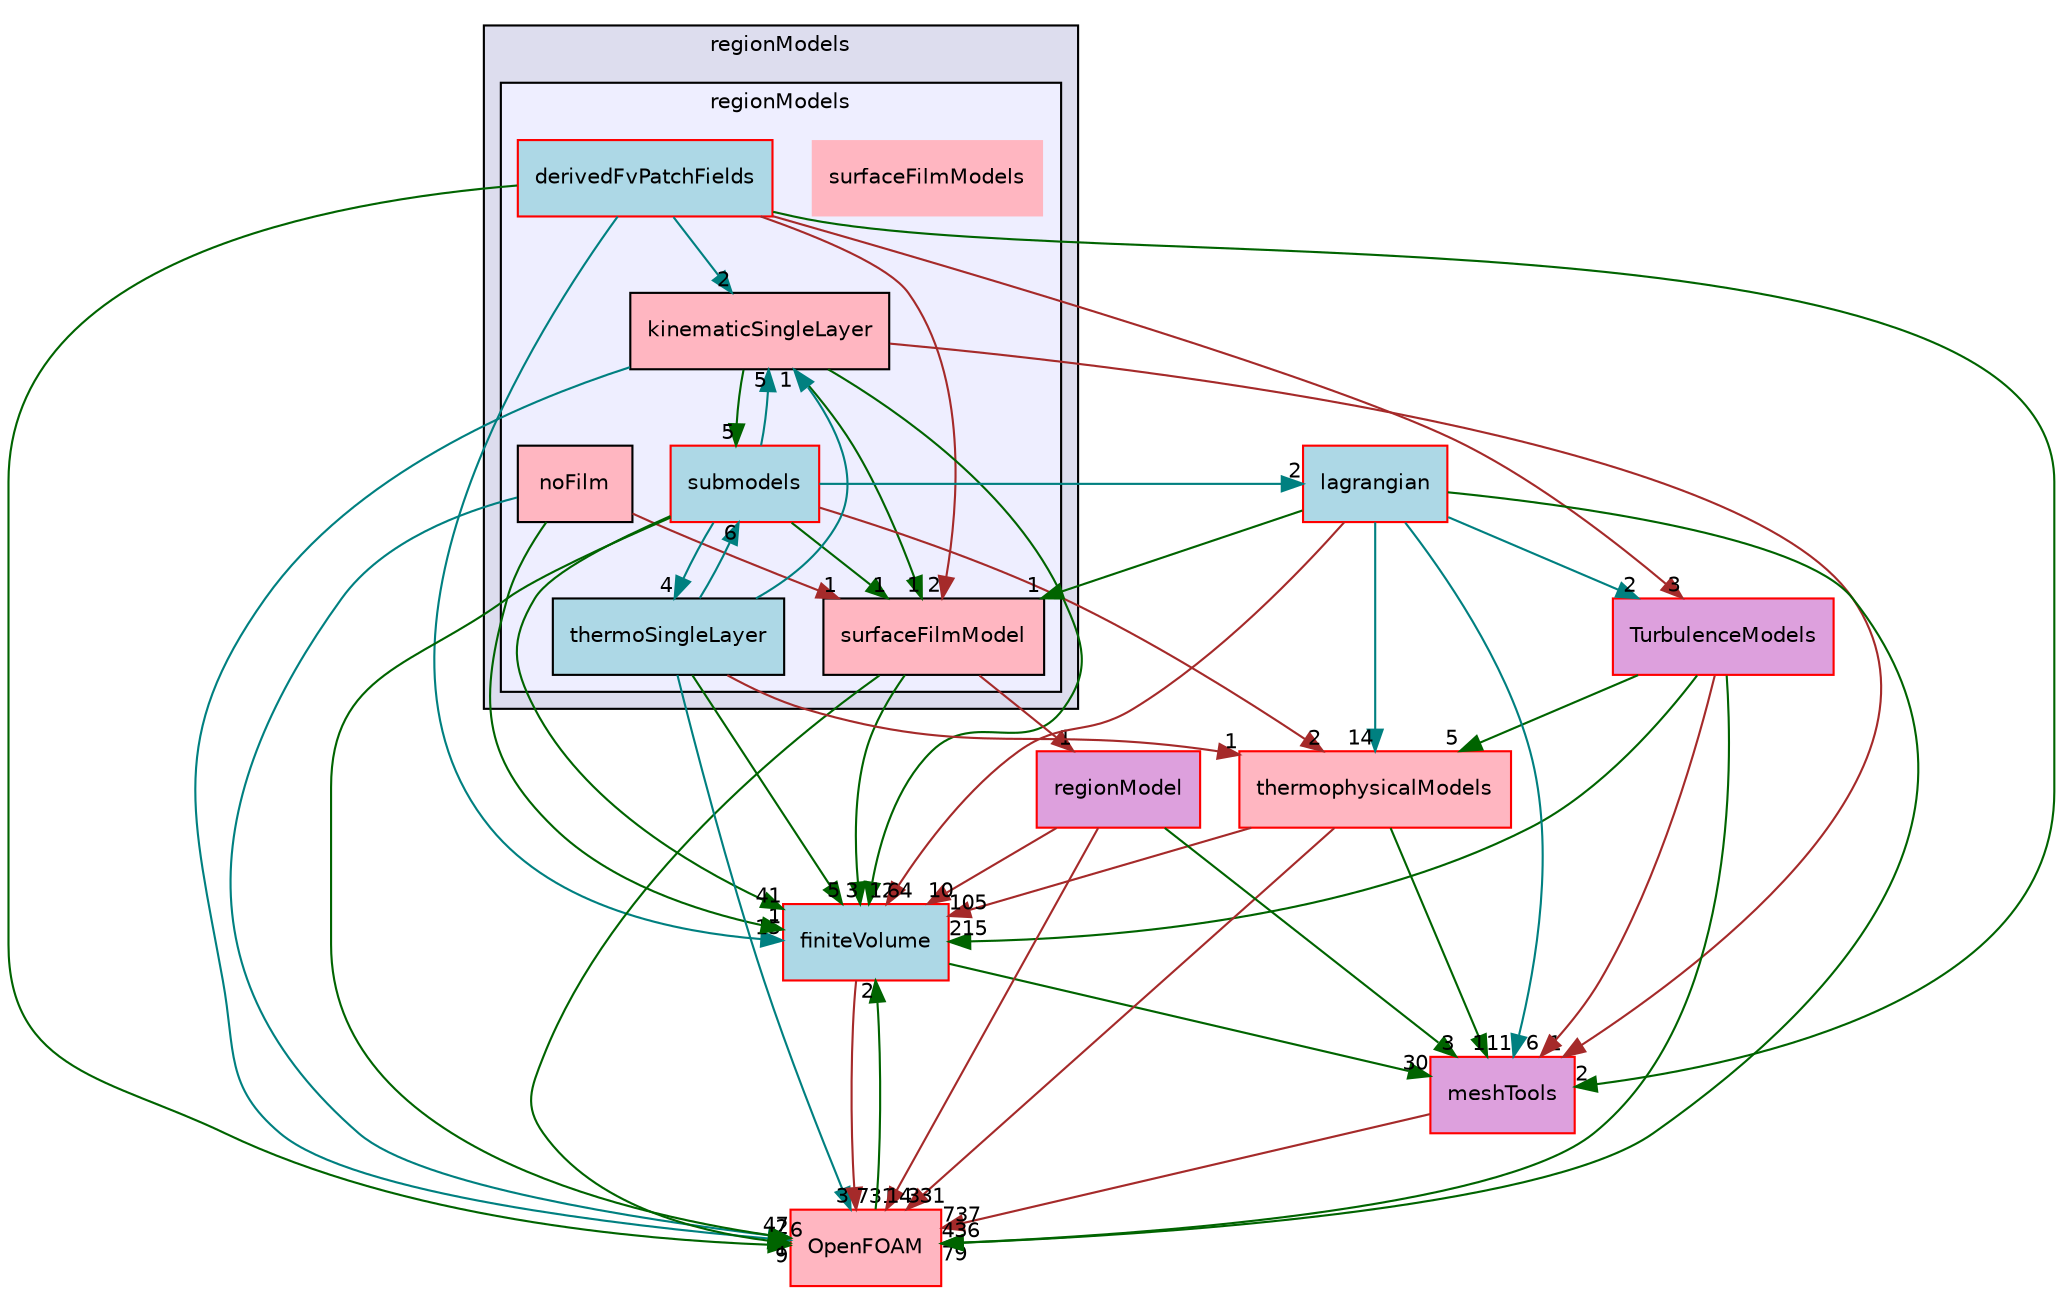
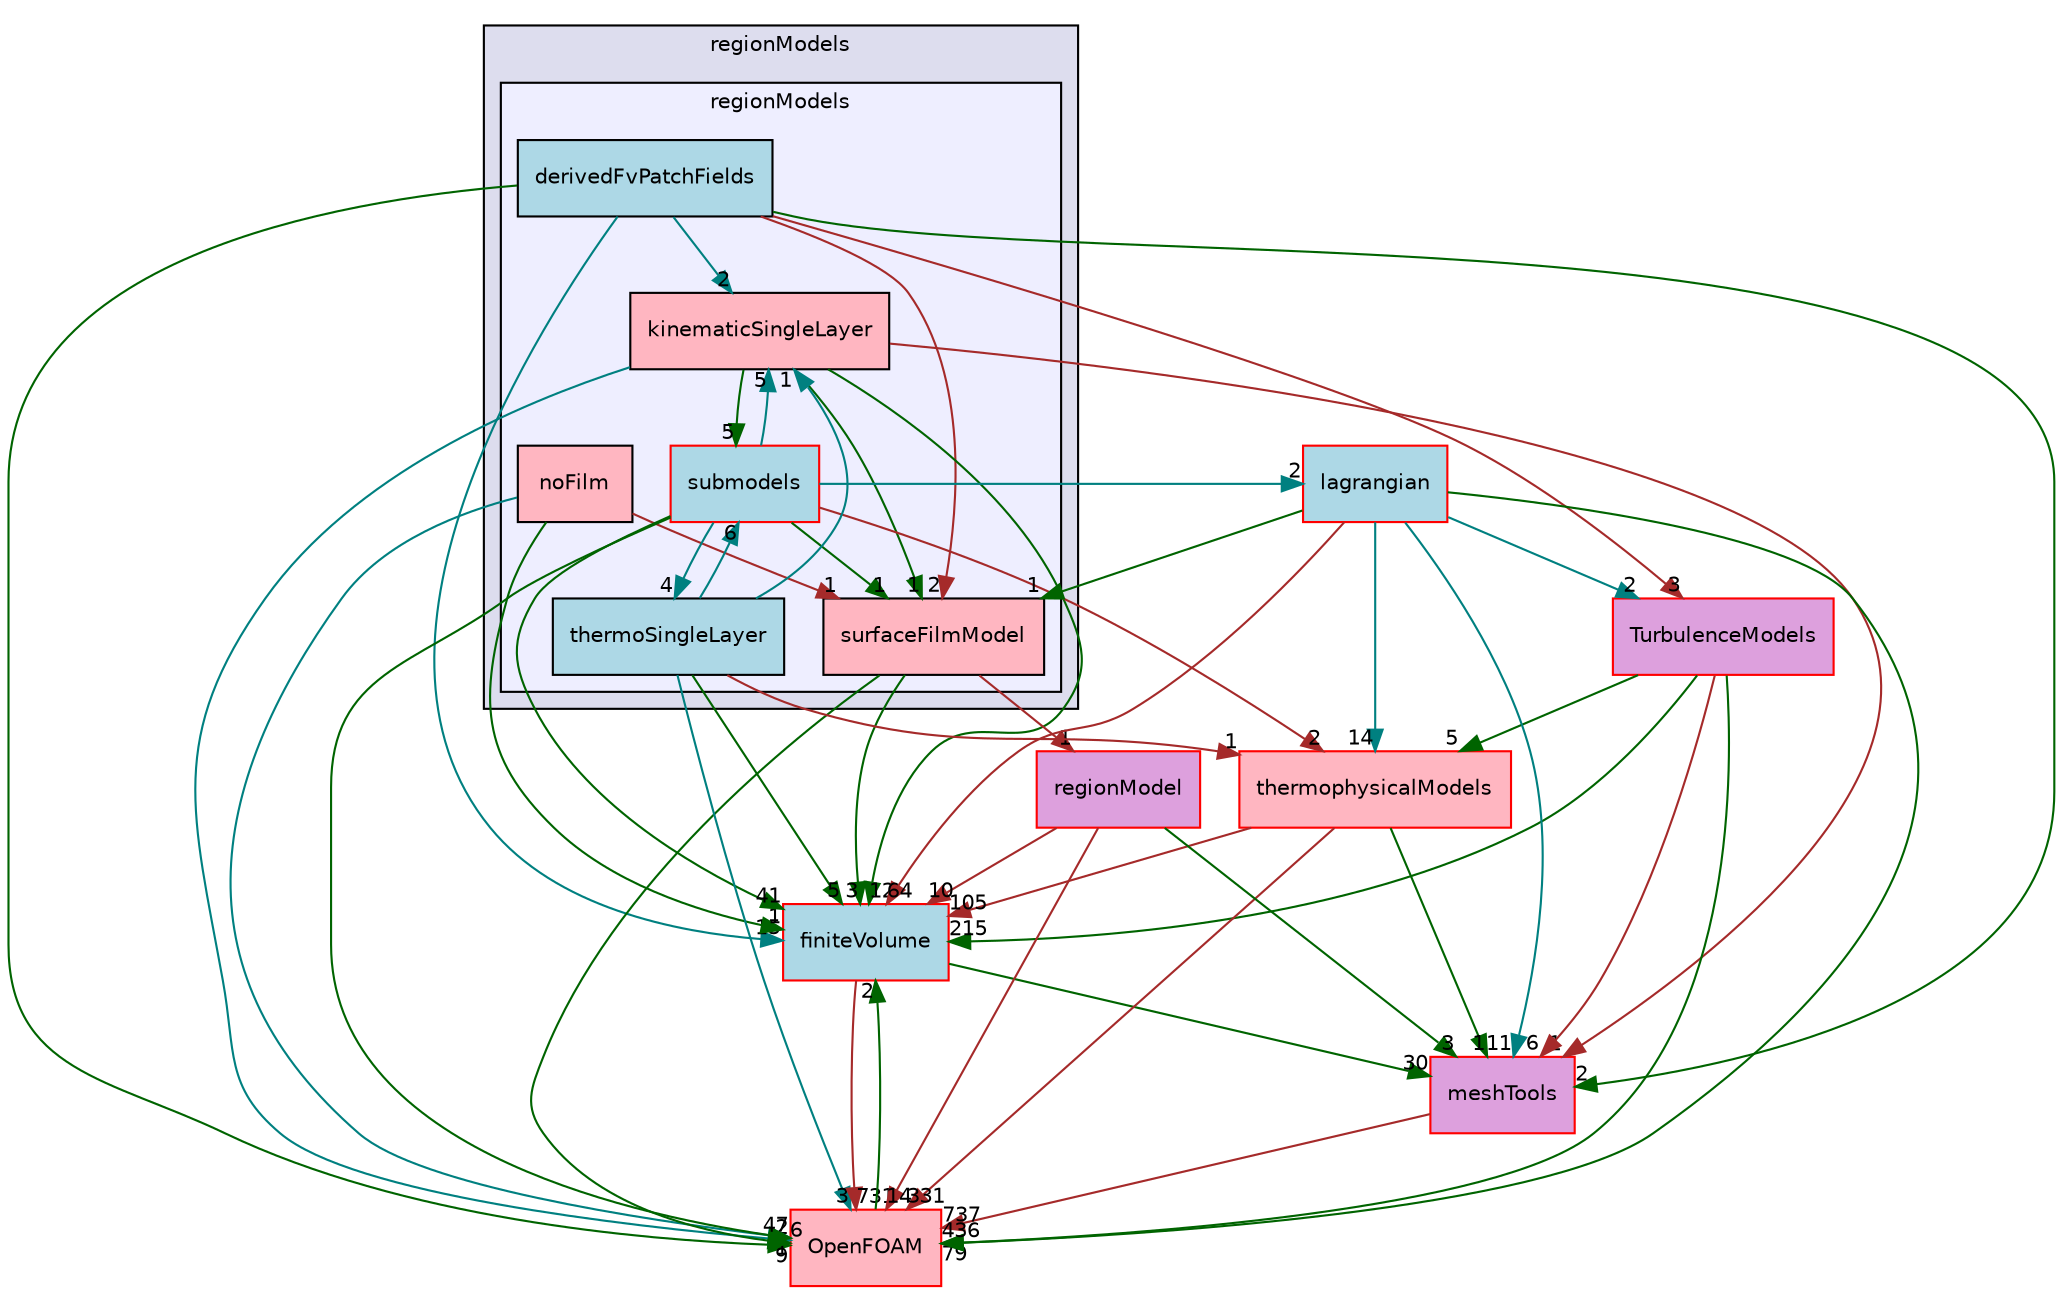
node "derivedFvPatchFields": color red -> black
node "surfaceFilmModels": removed
